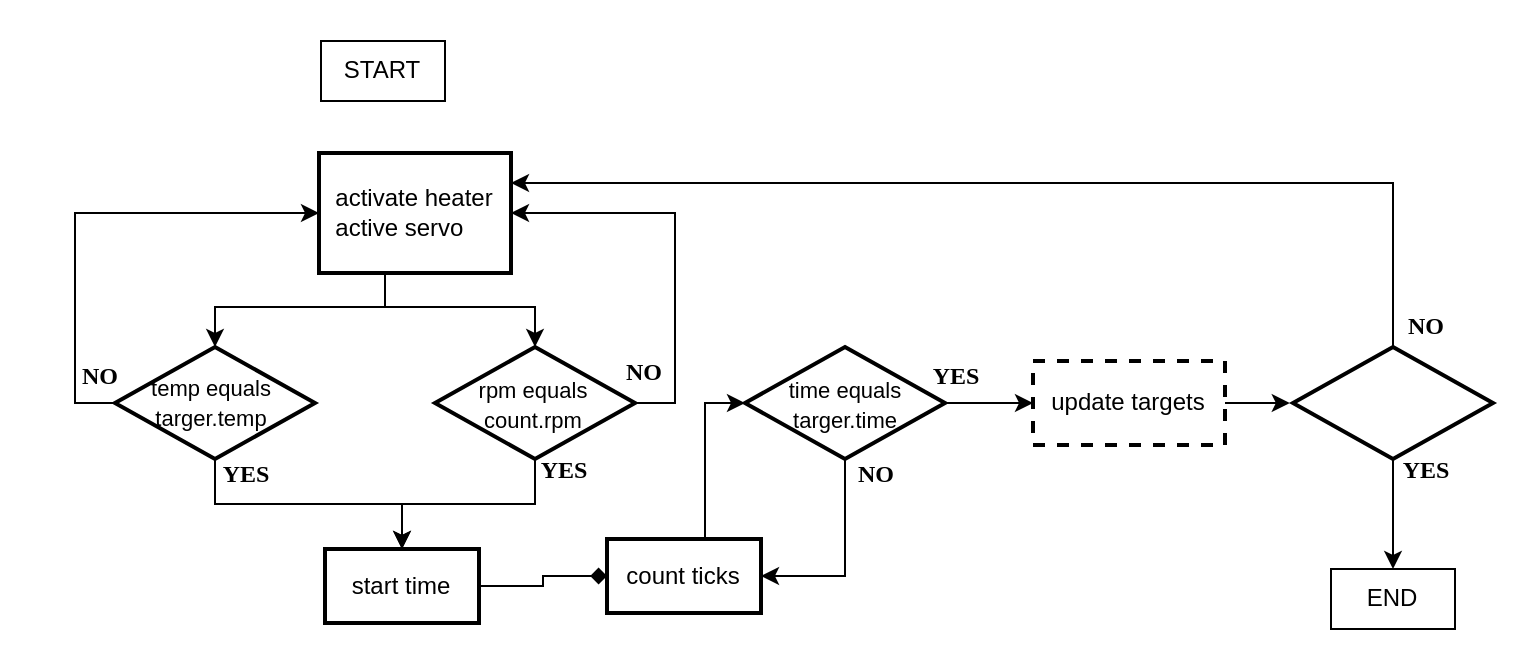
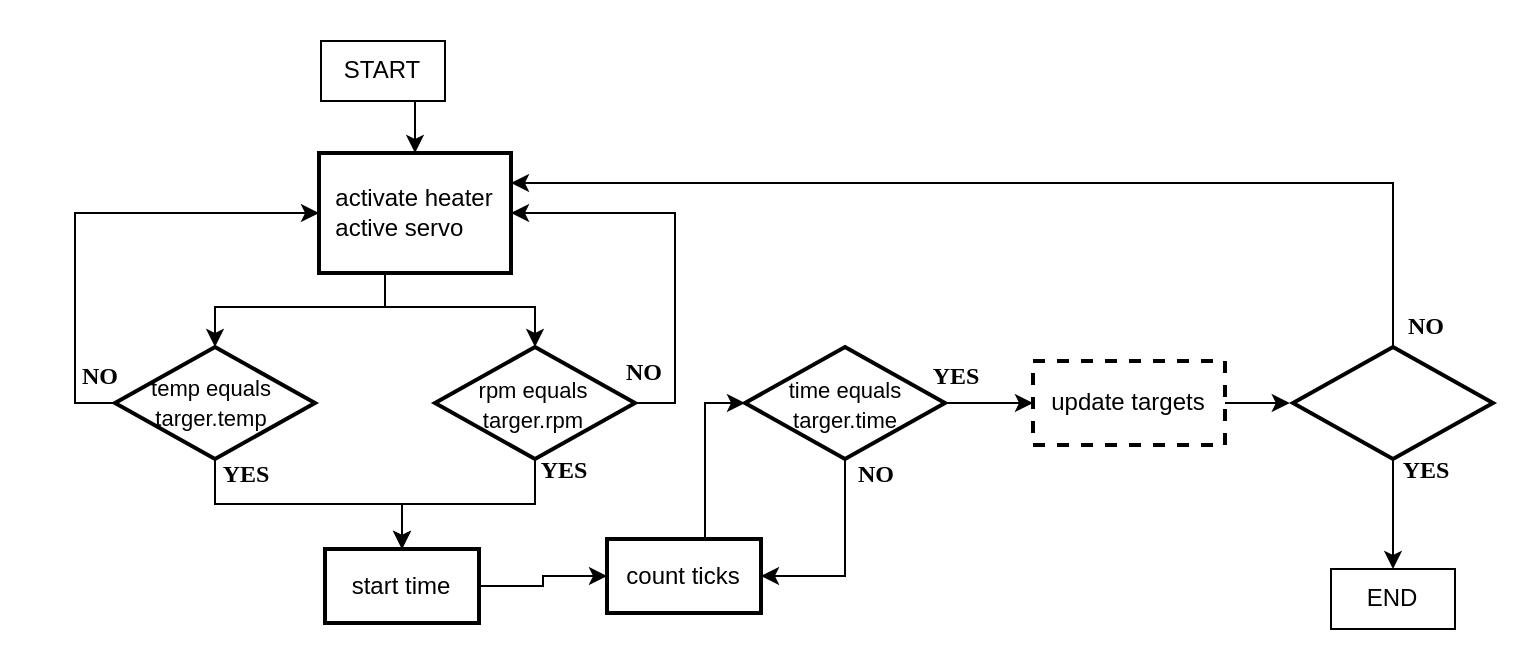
edge "START" -> "activate heater active servo": added
node "rpm equals count.rpm": label "rpm equals count.rpm" -> "rpm equals targer.rpm"
edge "start time" -> "count ticks": arrowhead diamond -> classic
